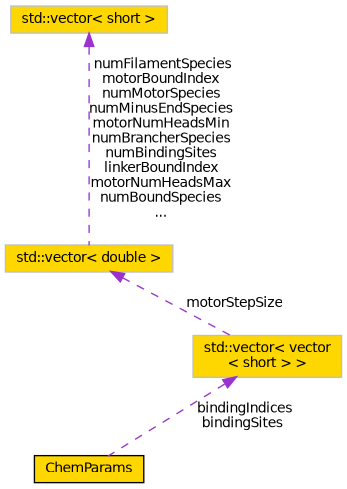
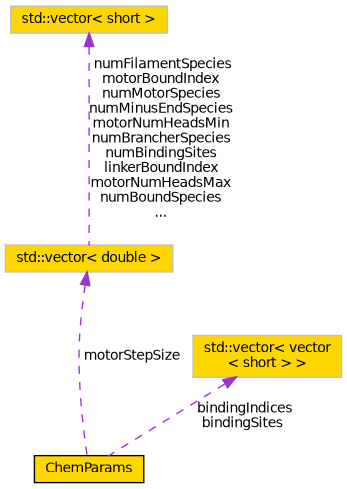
edge "std::vector< vector < short > >" -> "std::vector< double >": now "ChemParams" -> "std::vector< double >"
